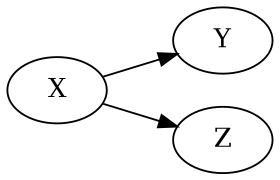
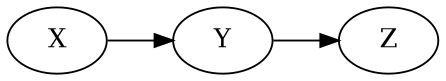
edge "X" -> "Z": now "Y" -> "Z"
